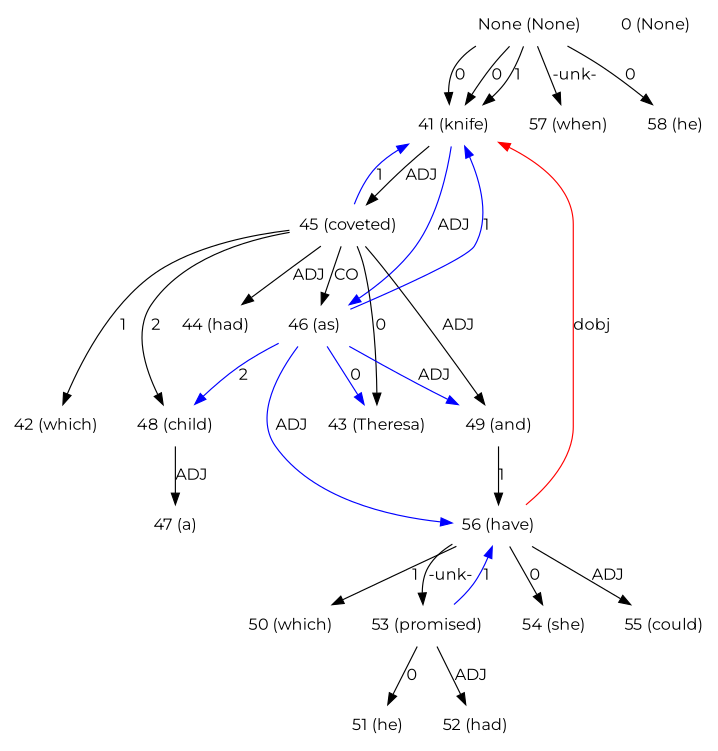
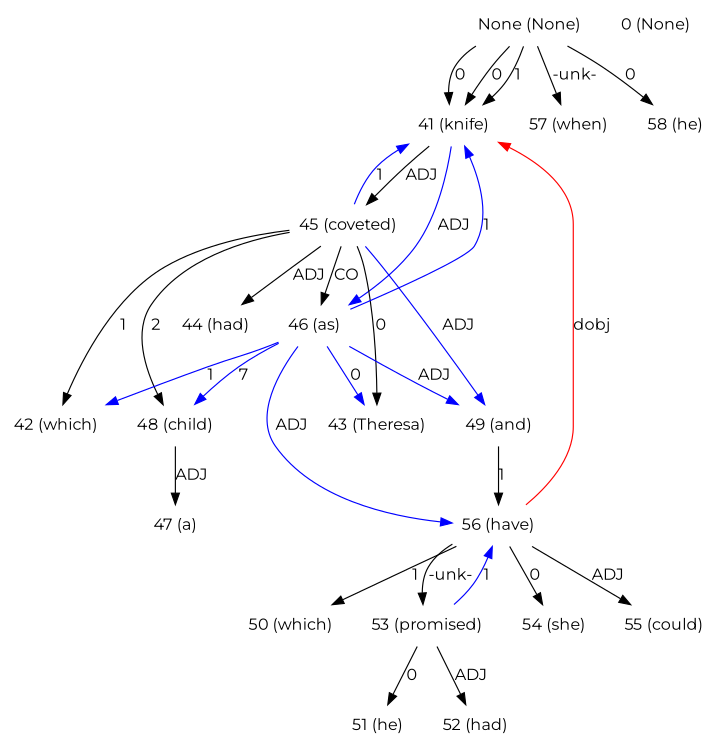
edge "45 (coveted)" -> "49 (and)": color black -> blue
edge "46 (as)" -> "42 (which)": added, label "1"
edge "46 (as)" -> "48 (child)": label "2" -> "7"
